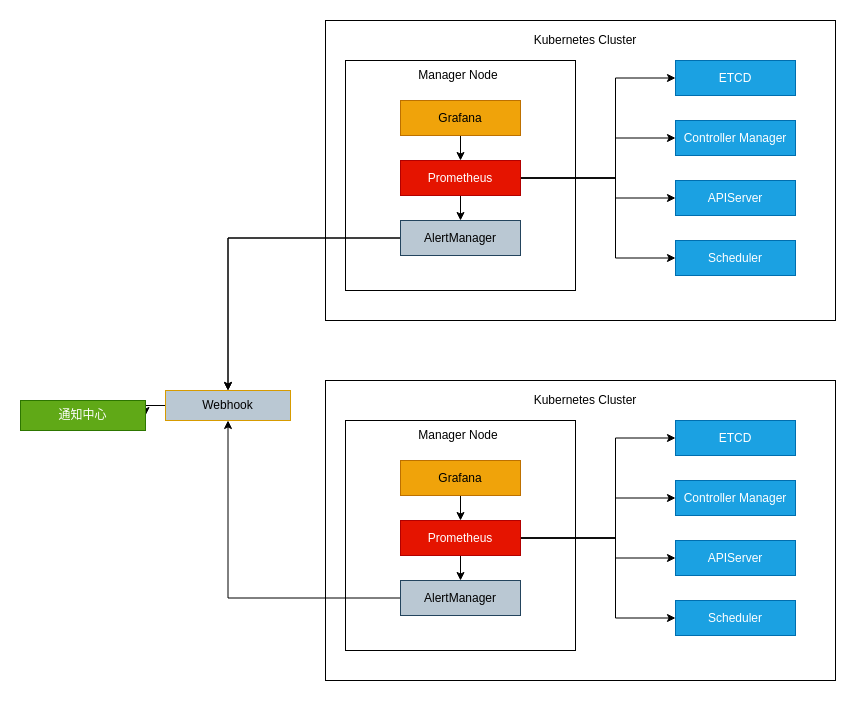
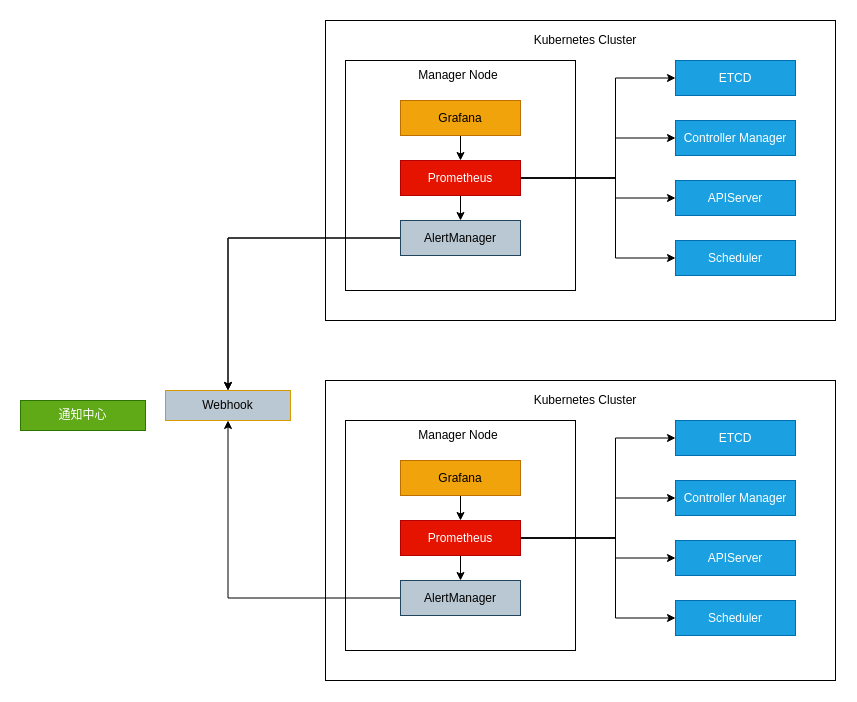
edge "Webhook" -> "通知中心": removed
